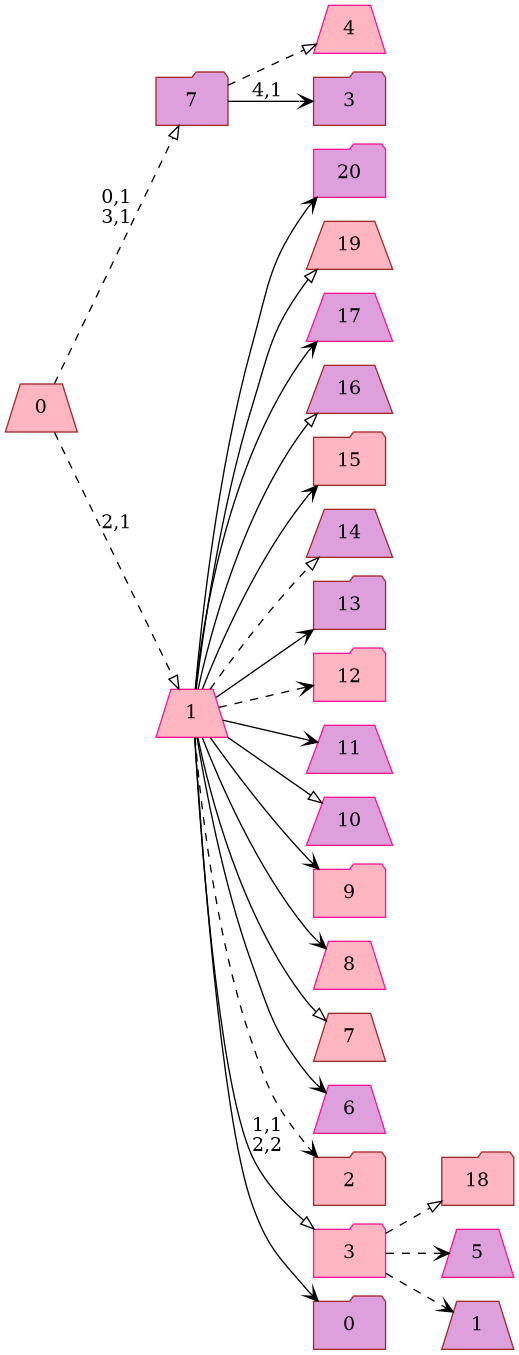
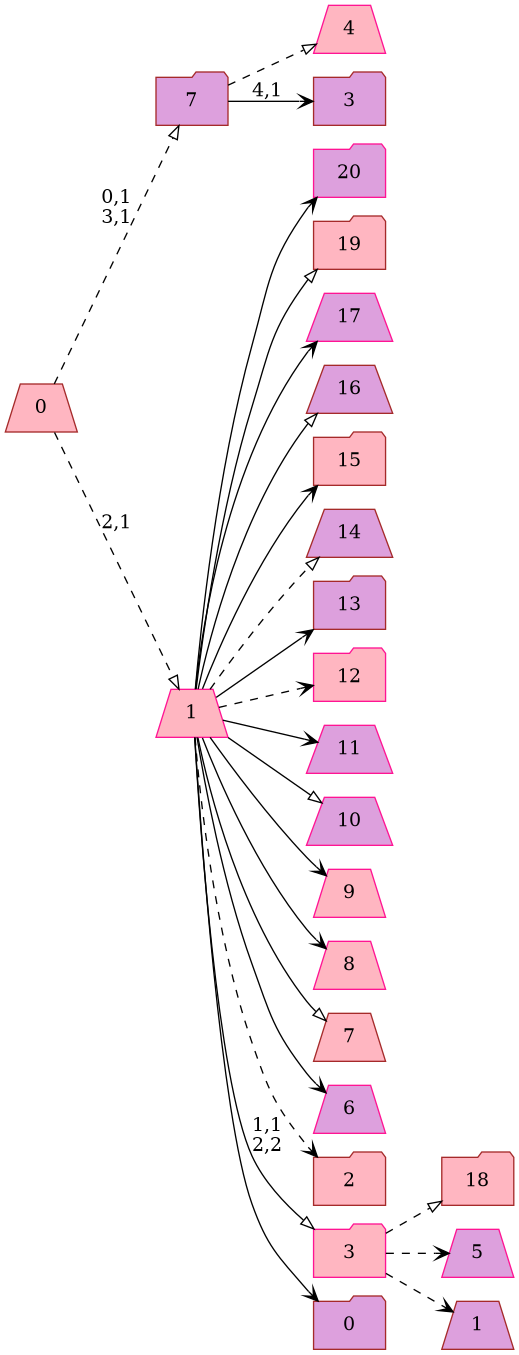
node "19": shape trapezium -> folder
node "9": shape folder -> trapezium
